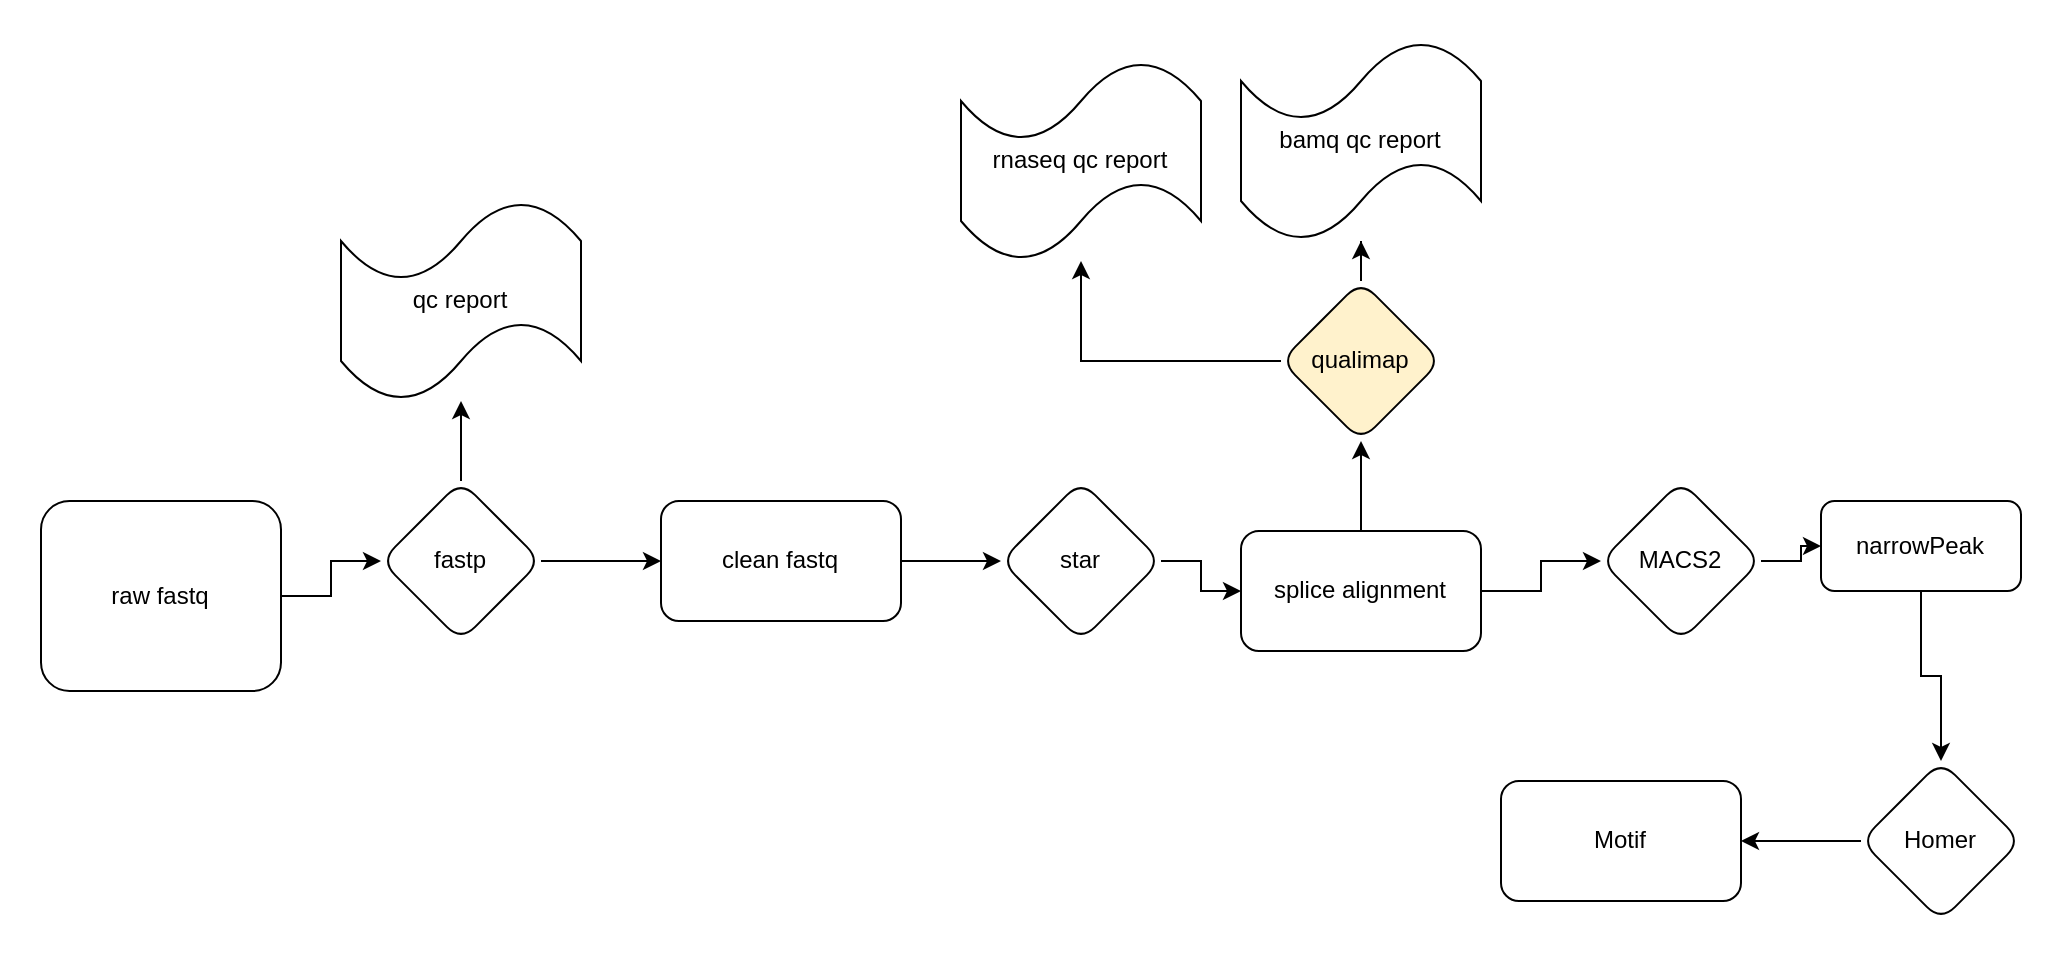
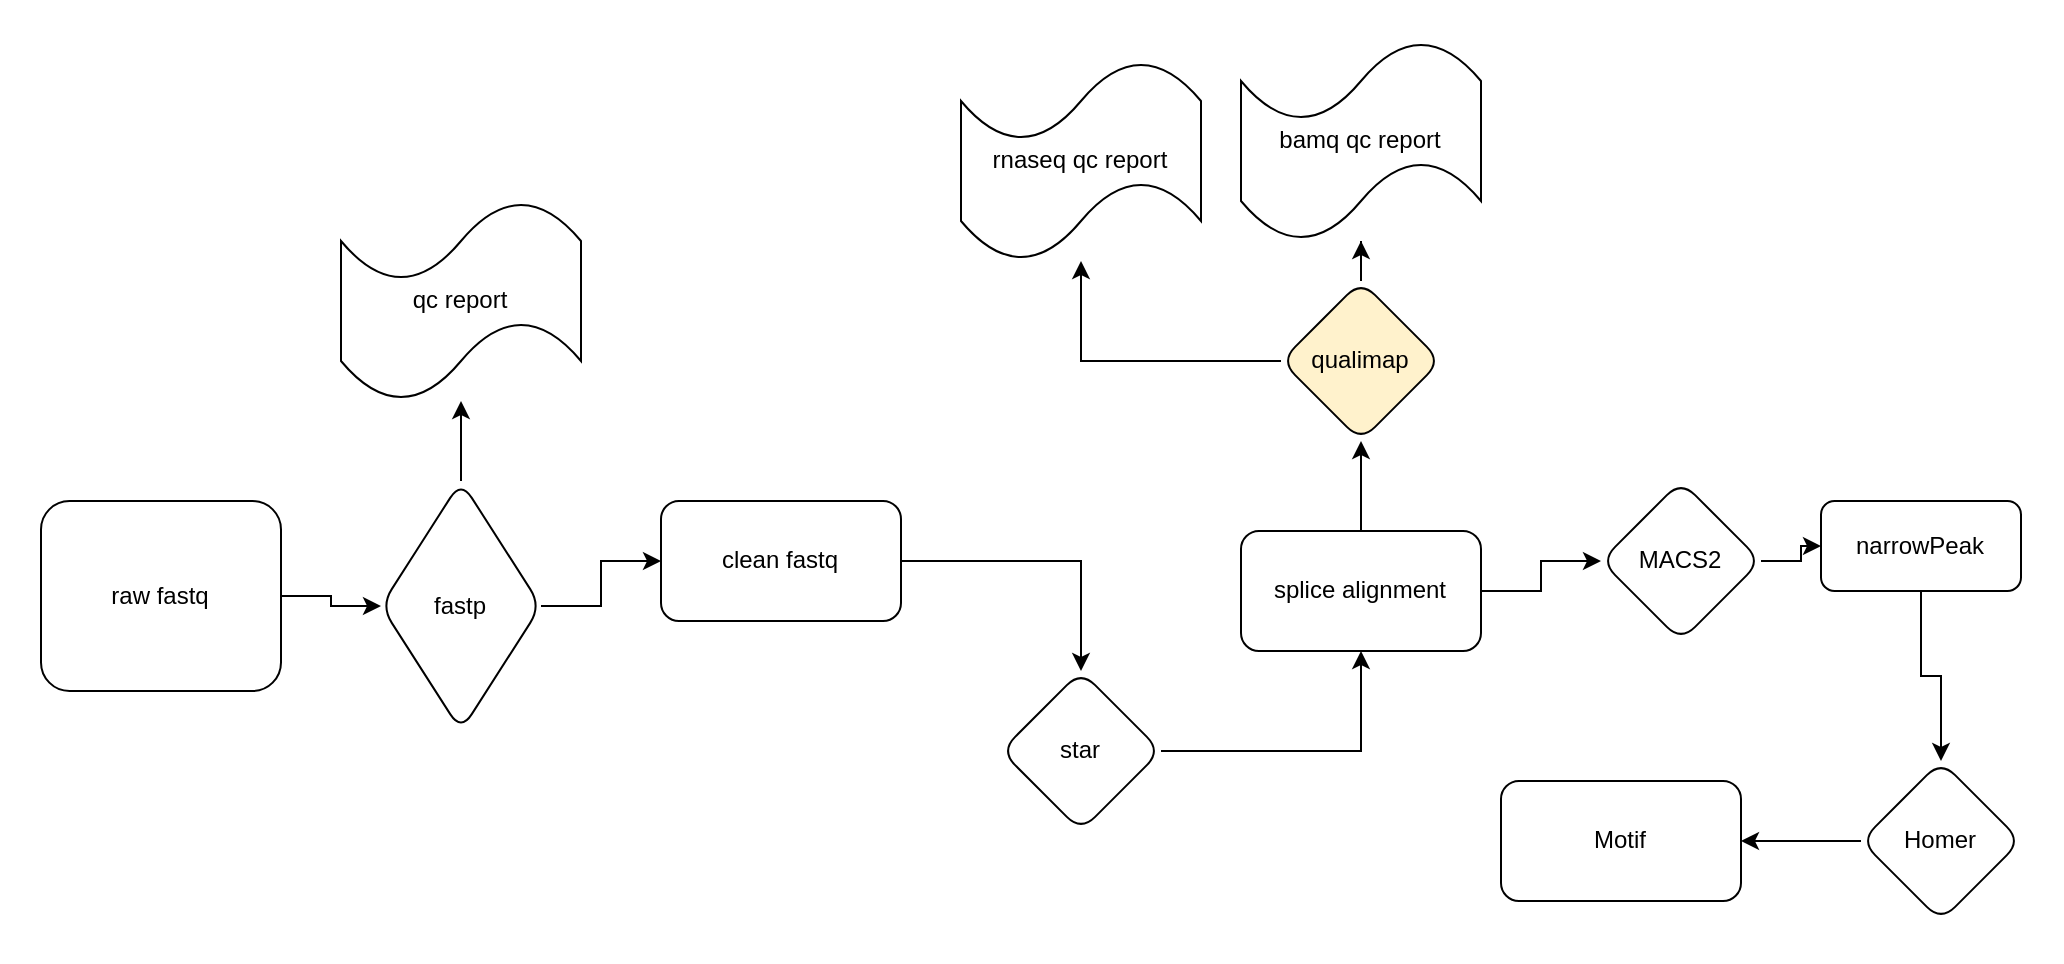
node "fastp": size 160x160 -> 160x250
node "star": moved (1081, 561) -> (1081, 751)
